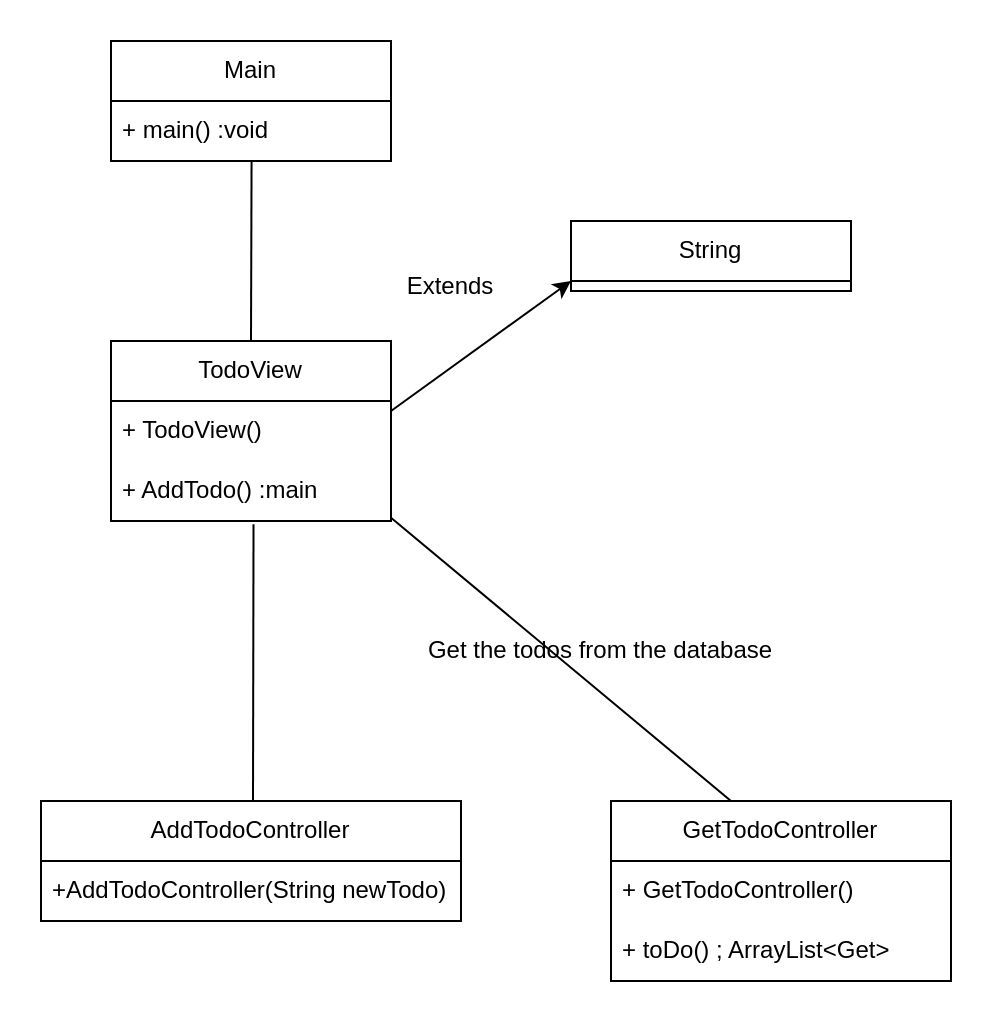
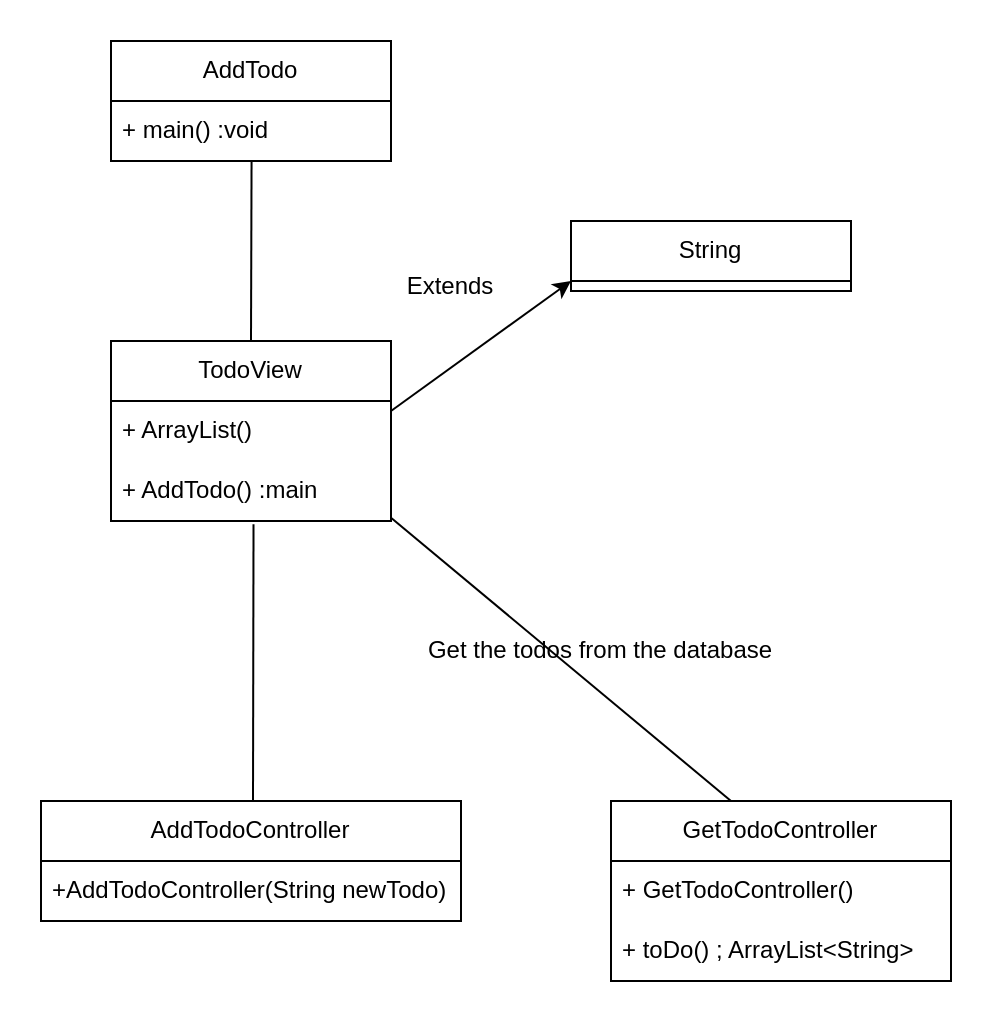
node "Main": label "Main" -> "AddTodo"
node "+ TodoView()": label "+ TodoView()" -> "+ ArrayList()"
node "+ toDo() ; ArrayList<Get>": label "+ toDo() ; ArrayList<Get>" -> "+ toDo() ; ArrayList<String>"
